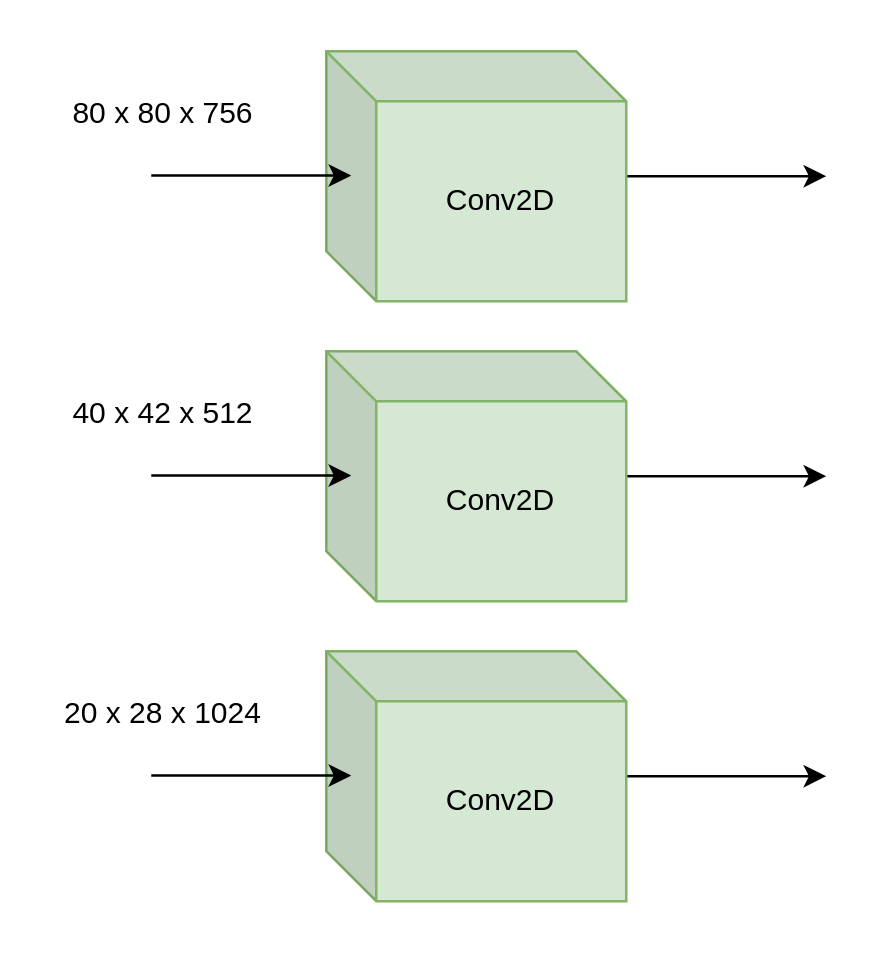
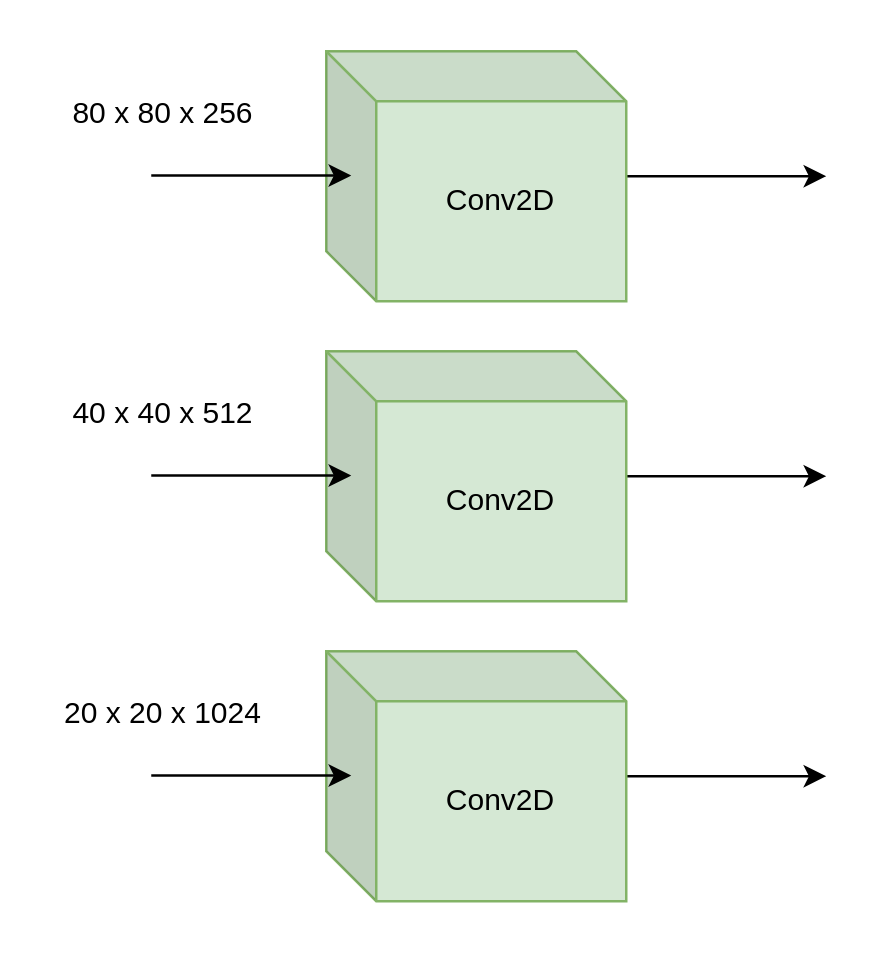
node "80 x 80 x 756": label "80 x 80 x 756" -> "80 x 80 x 256"
node "40 x 42 x 512": label "40 x 42 x 512" -> "40 x 40 x 512"
node "20 x 28 x 1024": label "20 x 28 x 1024" -> "20 x 20 x 1024"
